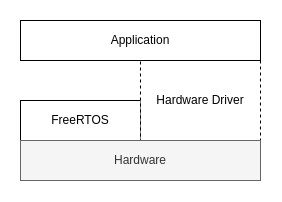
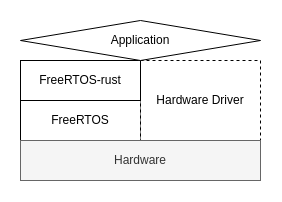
node "Application": shape rectangle -> diamond
node "FreeRTOS-rust": added
